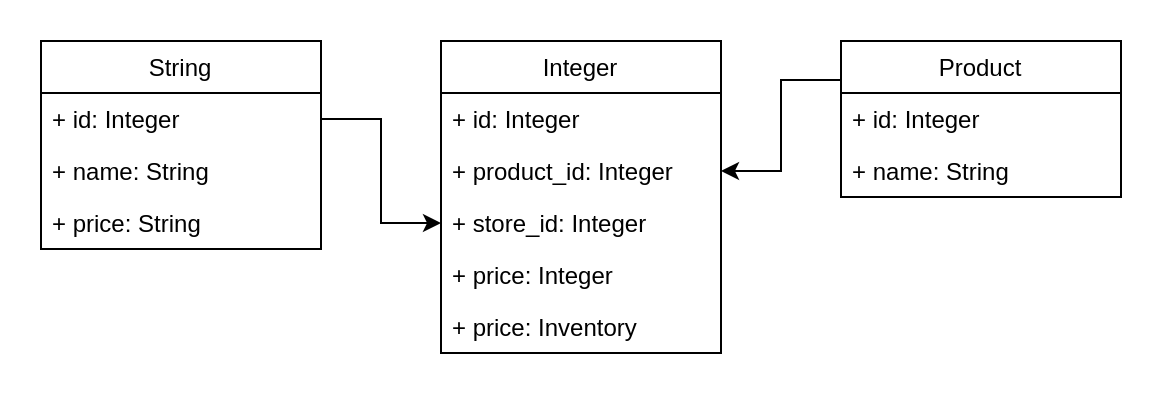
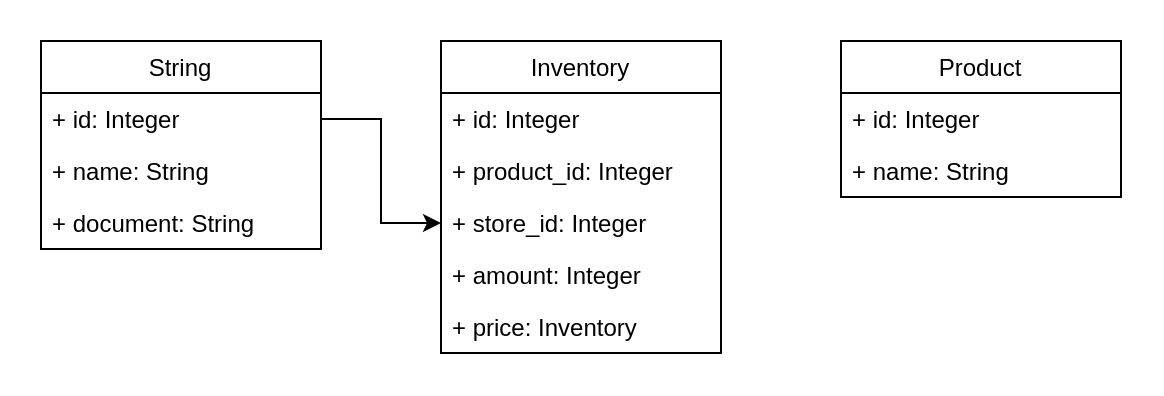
node "Integer": label "Integer" -> "Inventory"
edge "Product" -> "+ product_id: Integer": removed
node "+ price: String": label "+ price: String" -> "+ document: String"
node "+ price: Integer": label "+ price: Integer" -> "+ amount: Integer"
